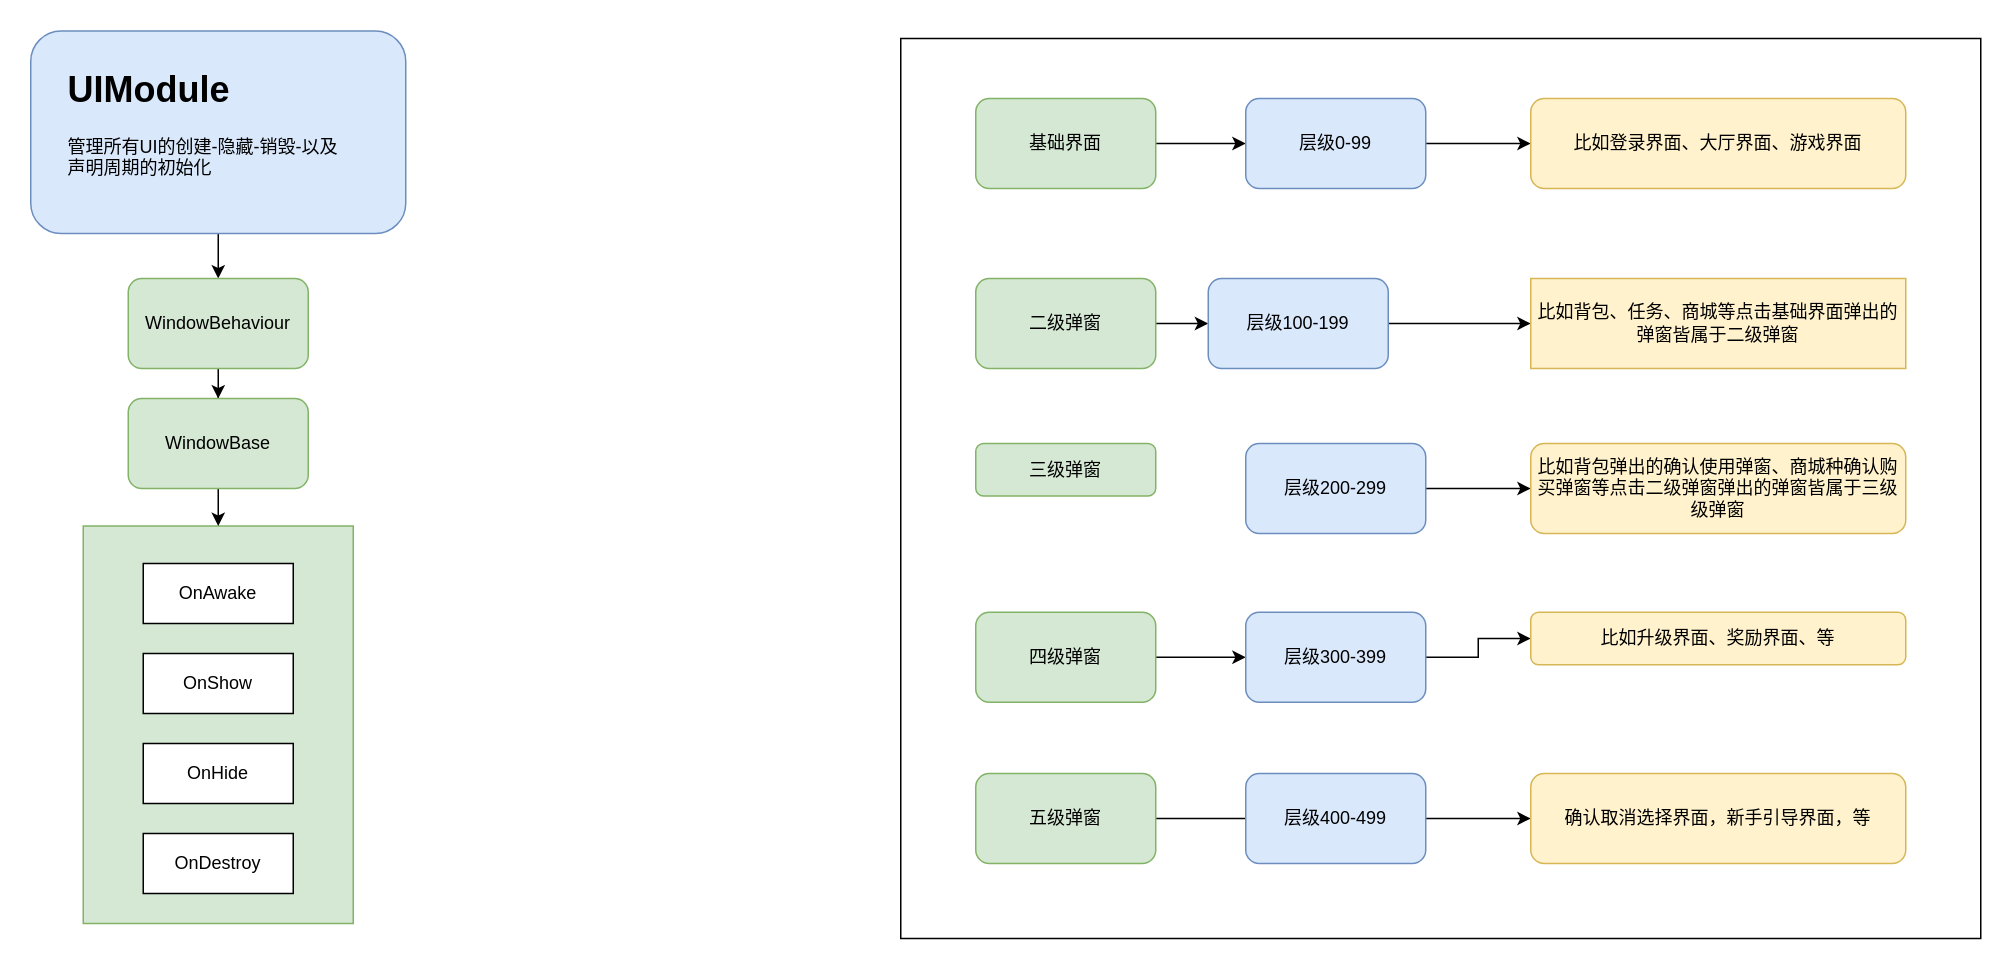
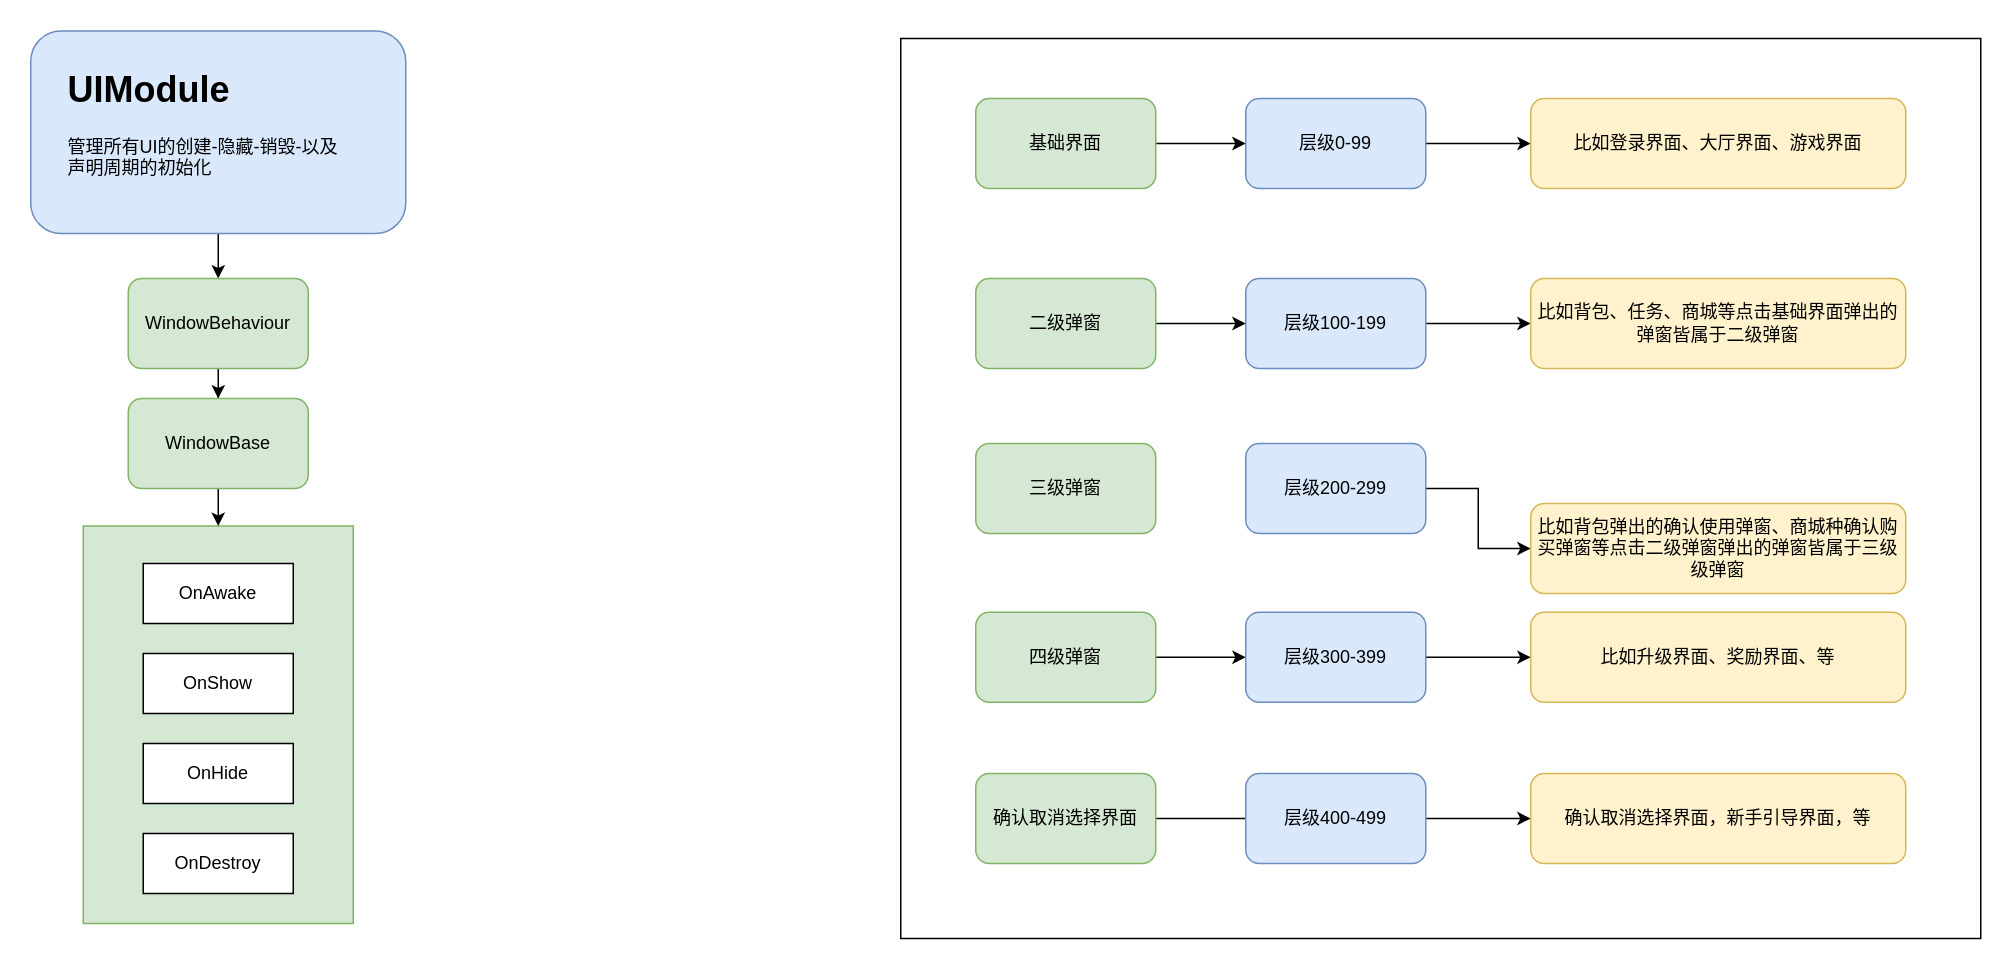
node "层级100-199": moved (1298, 323) -> (1336, 323)
node "比如背包、任务、商城等点击基础界面弹出的弹窗皆属于二级弹窗": shape rectangle -> rounded rectangle
node "三级弹窗": size 180x53 -> 180x90
node "比如背包弹出的确认使用弹窗、商城种确认购买弹窗等点击二级弹窗弹出的弹窗皆属于三级级弹窗": moved (1718, 488) -> (1718, 548)
node "比如升级界面、奖励界面、等": size 375x53 -> 375x90
node "五级弹窗": label "五级弹窗" -> "确认取消选择界面"
